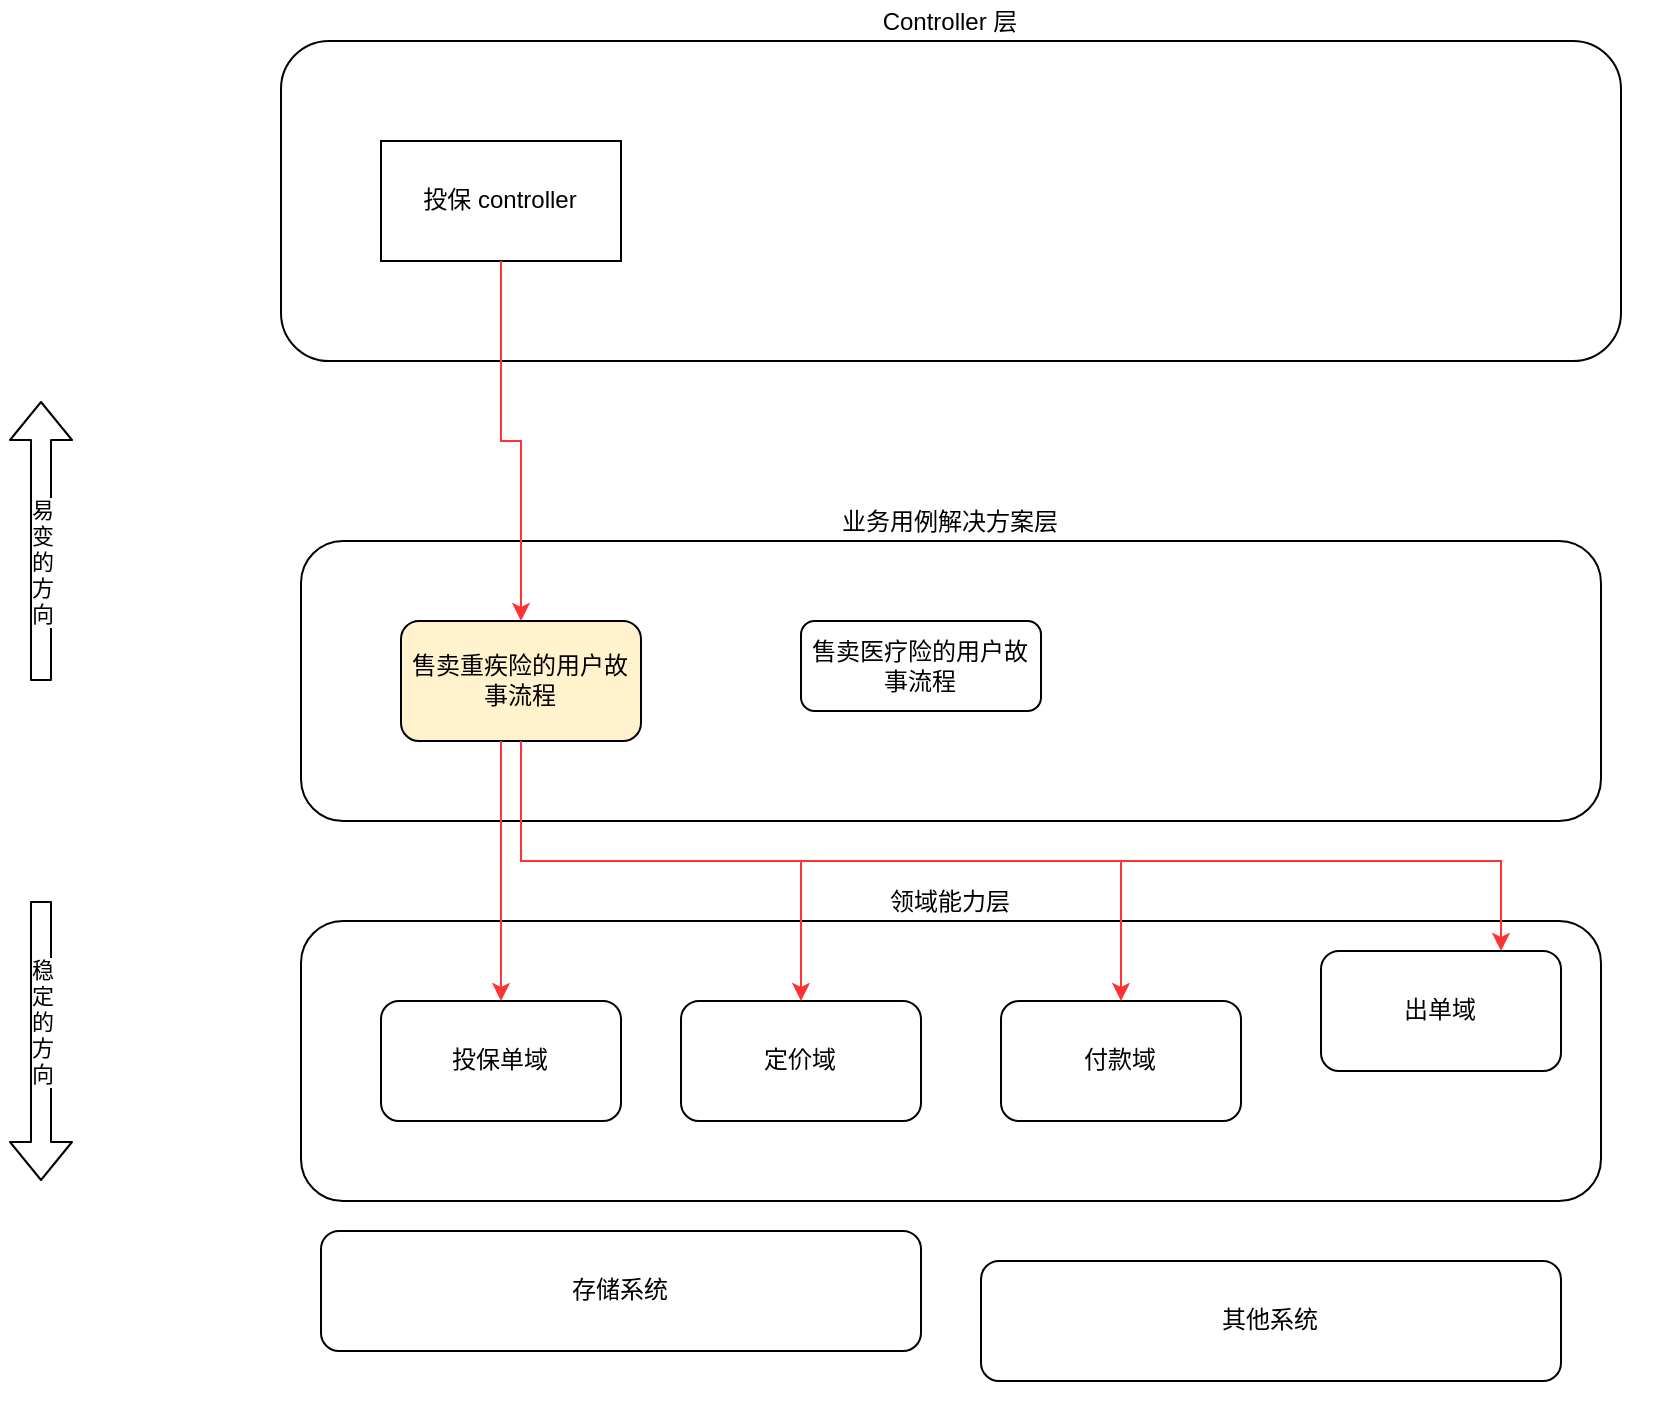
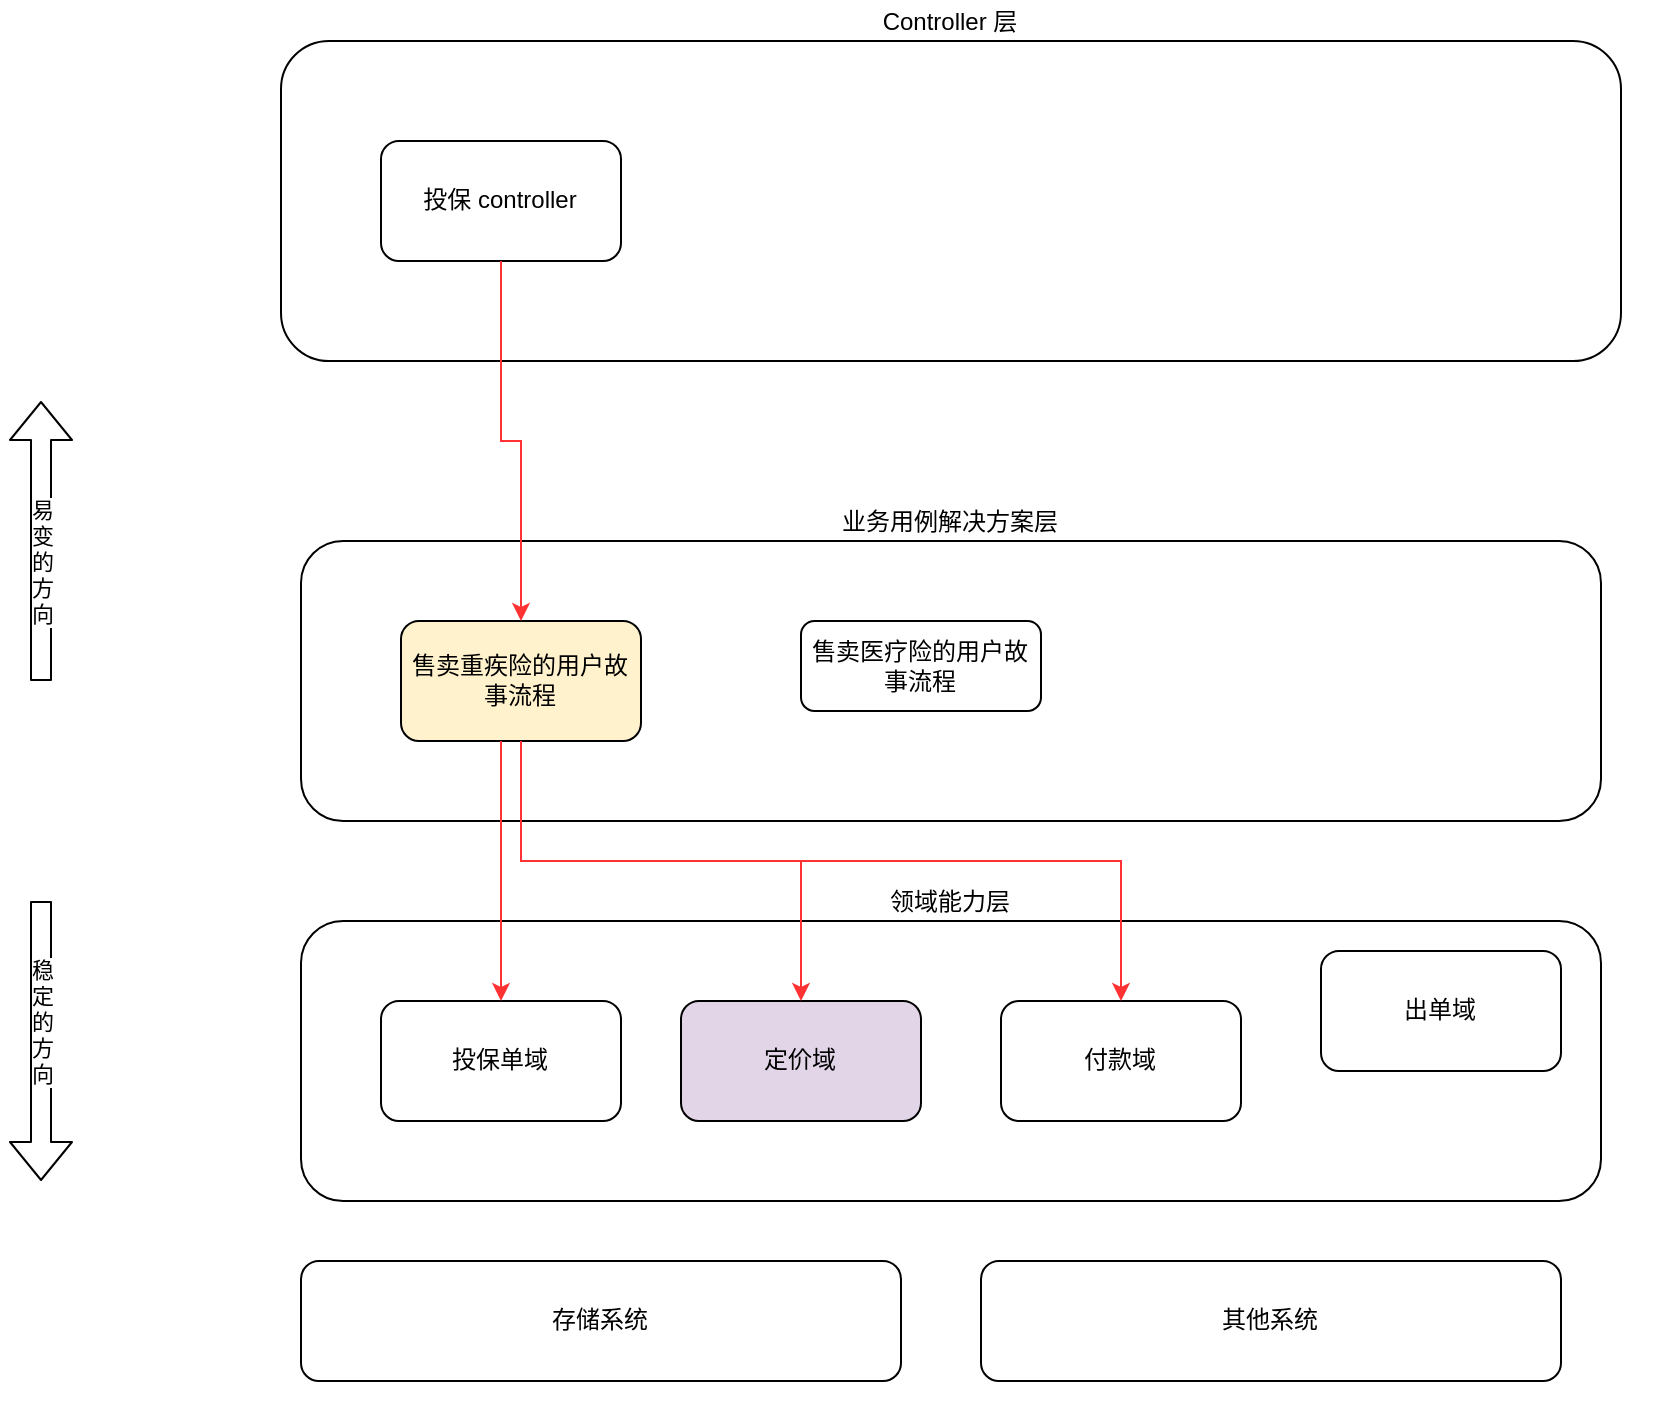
node "投保 controller": shape rectangle -> rounded rectangle
edge "售卖重疾险的用户故事流程" -> "出单域": removed
node "定价域": fillcolor #ffffff -> #e1d5e7
node "存储系统": moved (621, 1291) -> (601, 1321)
